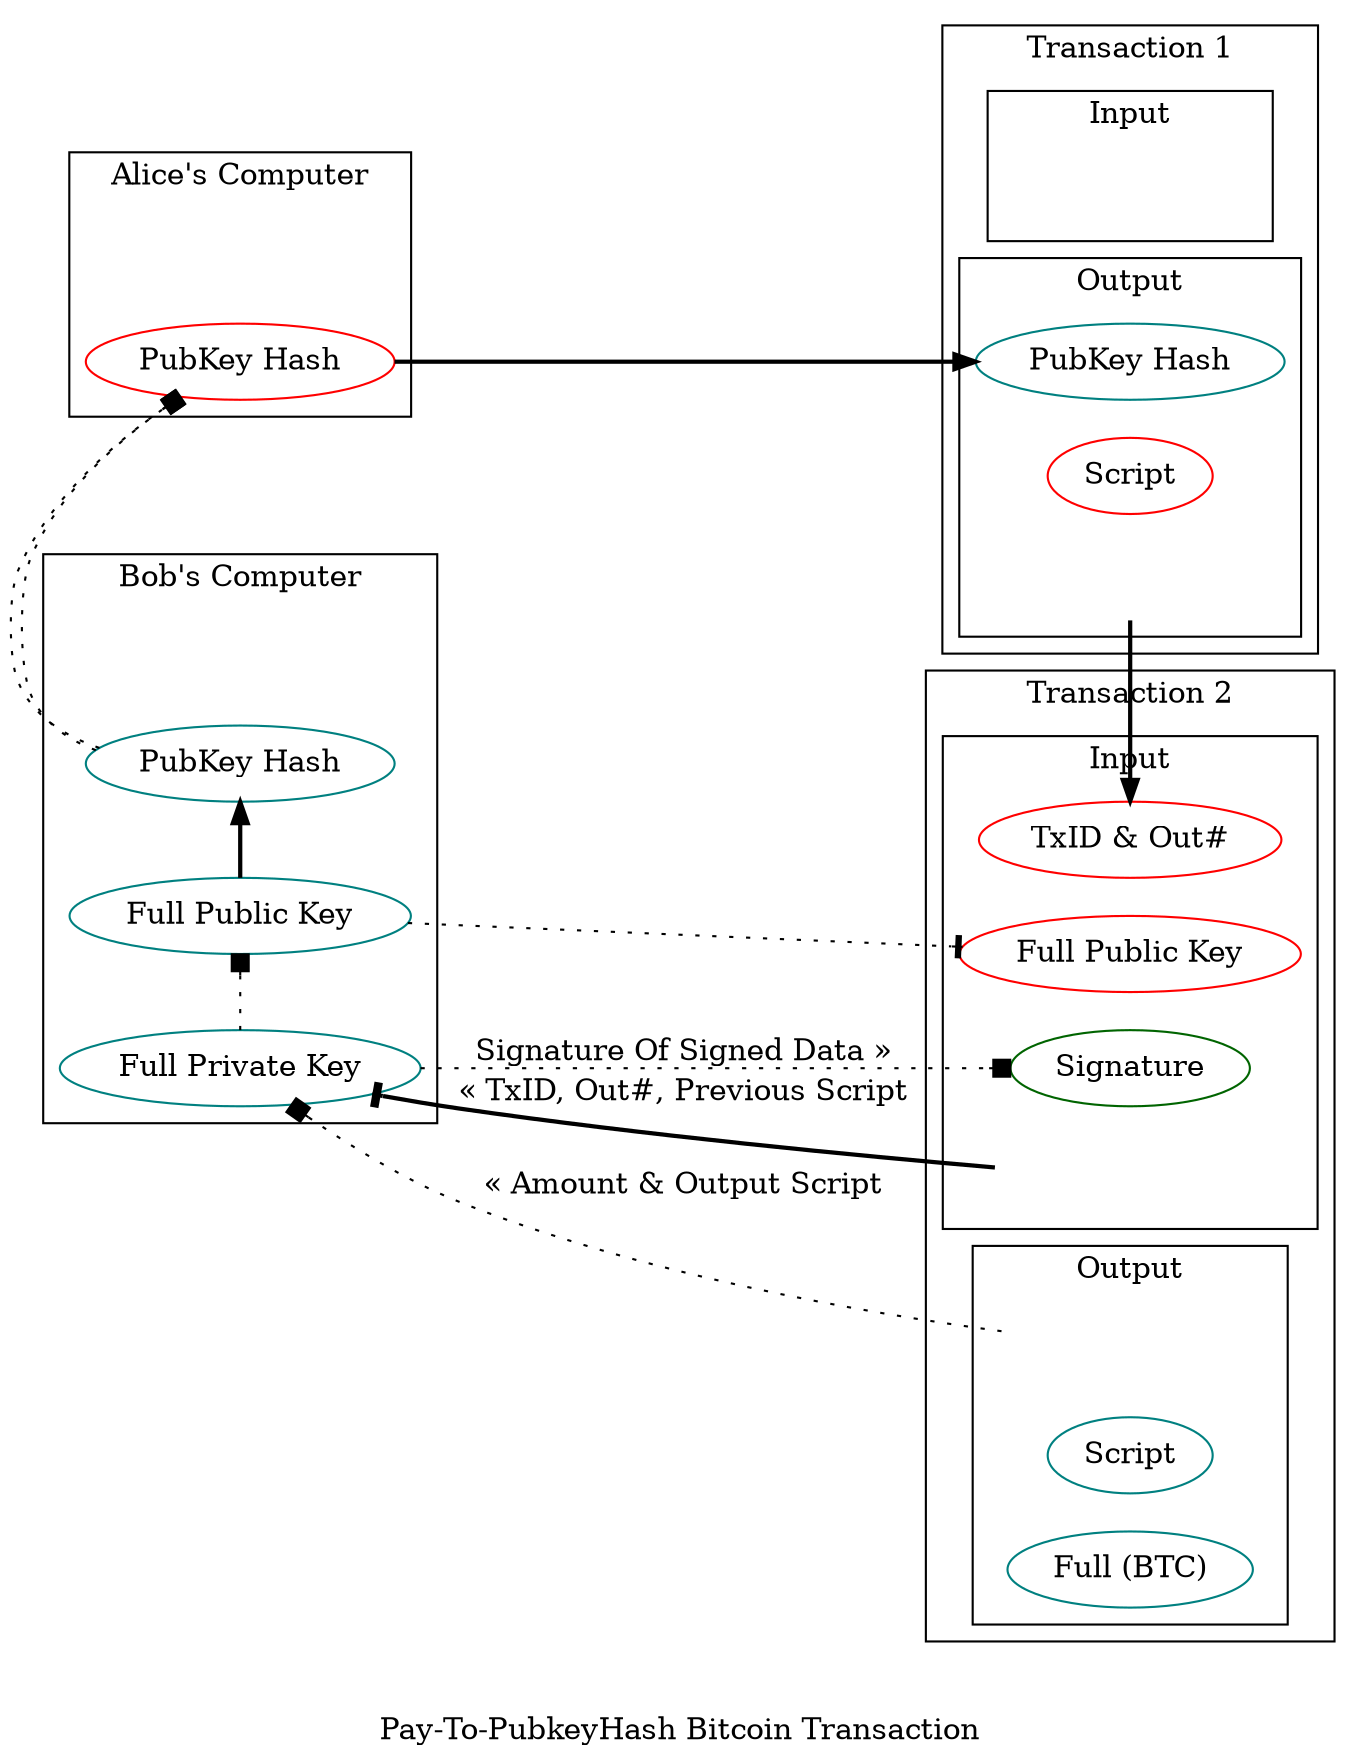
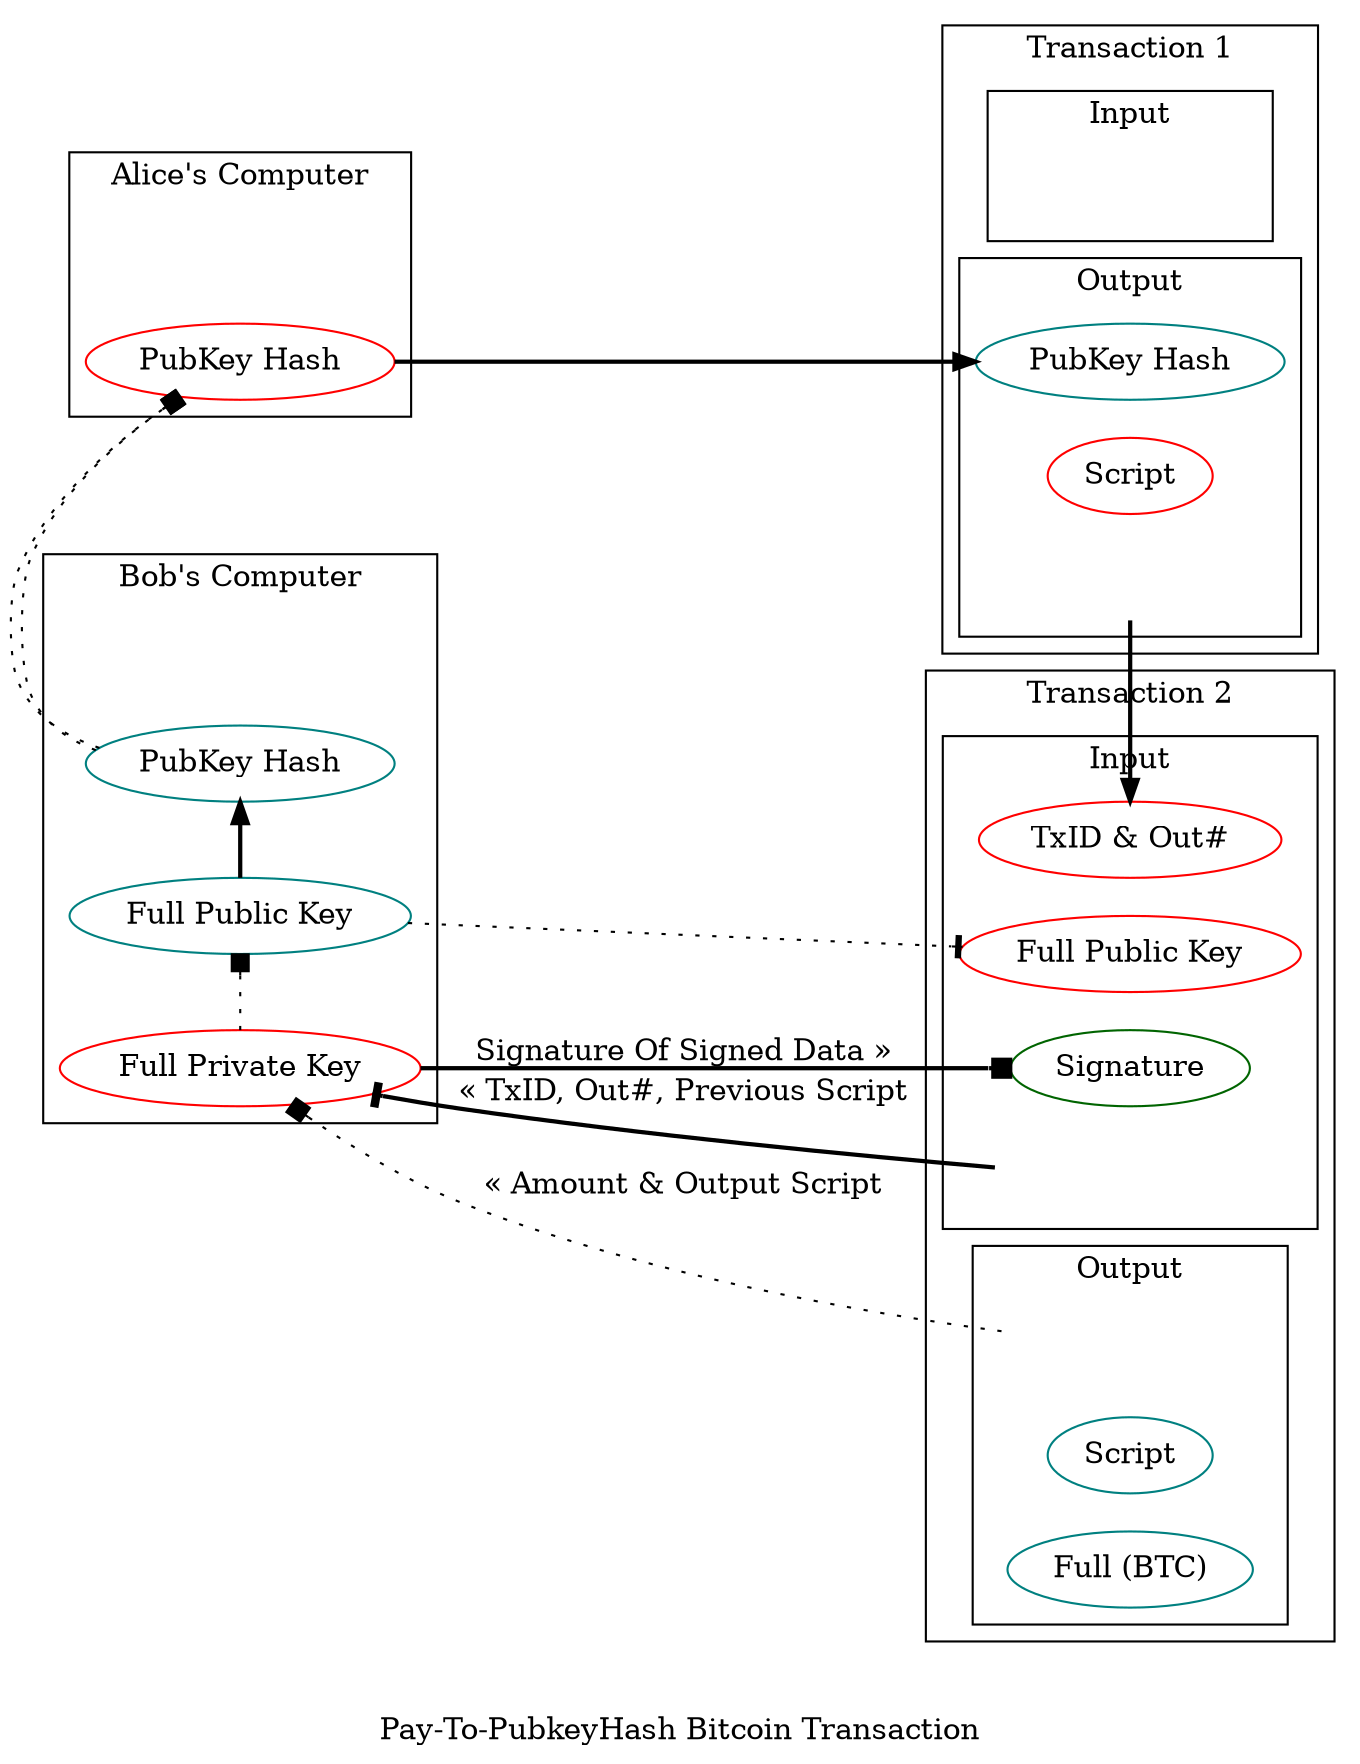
node "Full Private Key": color teal -> red
edge "Full Private Key" -> "Signature": style dotted -> bold
